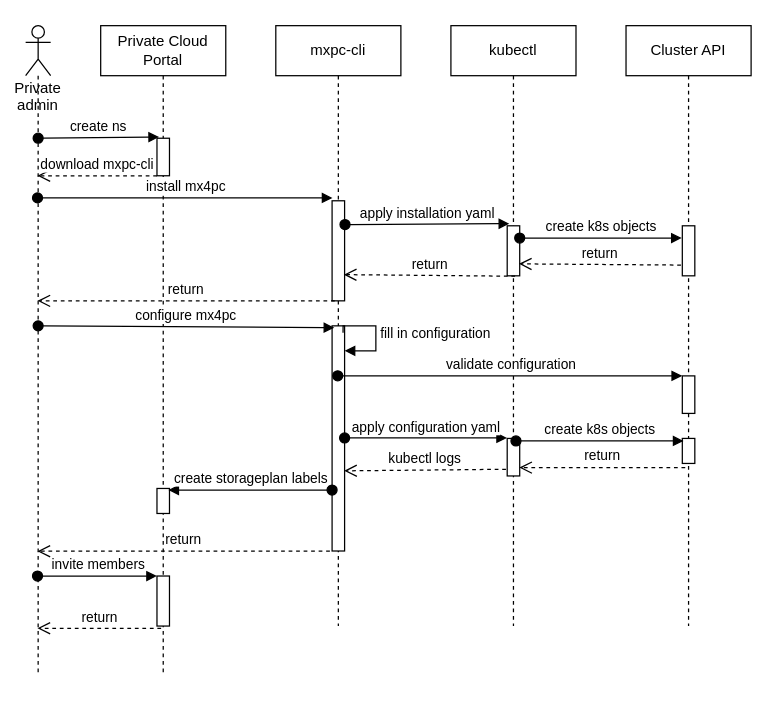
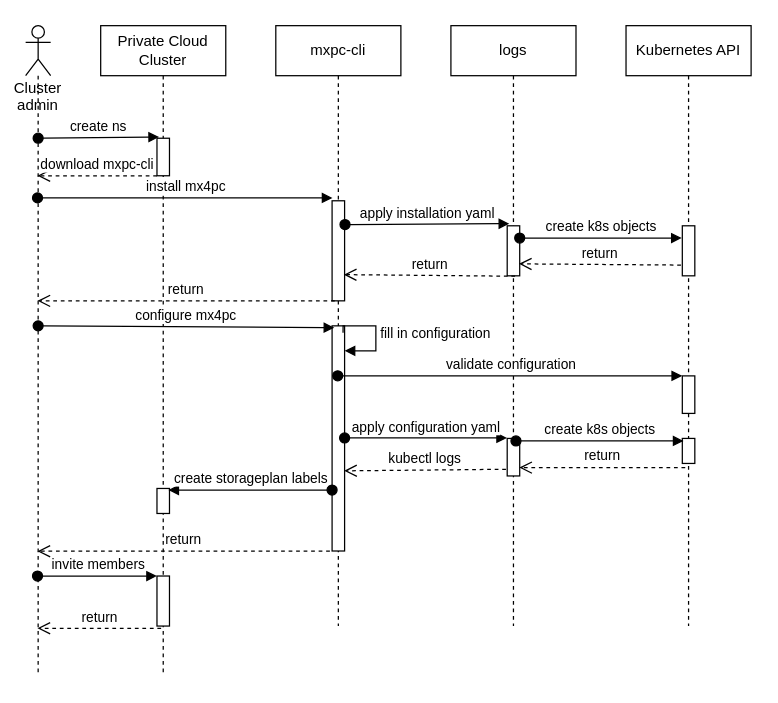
node "Private Cloud Portal": label "Private Cloud Portal" -> "Private Cloud Cluster"
node "kubectl": label "kubectl" -> "logs"
node "Cluster API": label "Cluster API" -> "Kubernetes API"
node "Private admin": label "Private admin" -> "Cluster admin"
